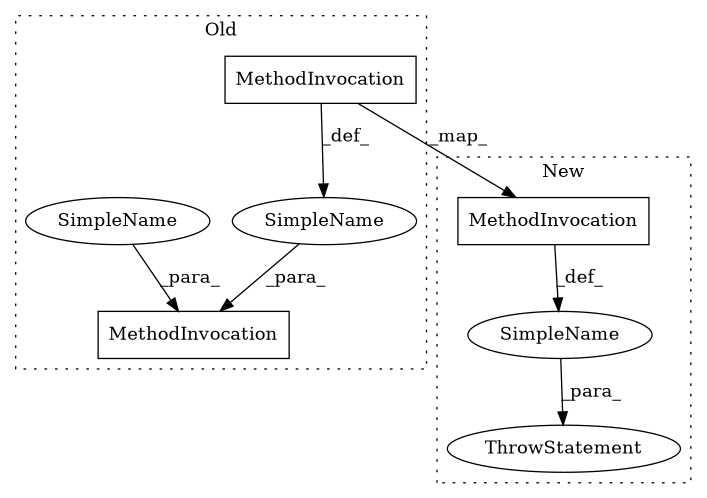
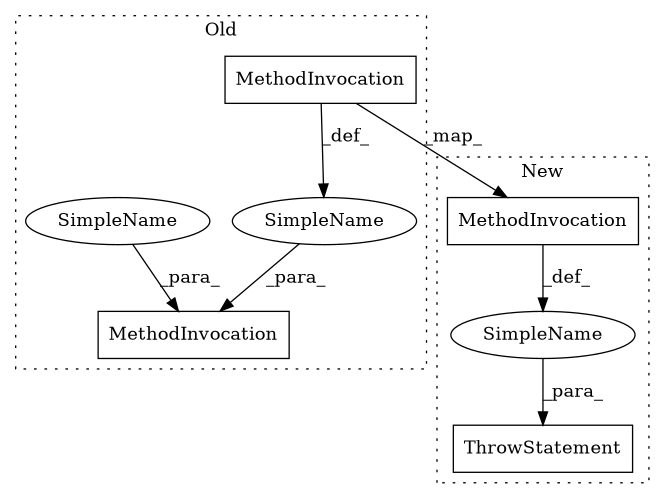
node "ThrowStatement": shape ellipse -> box
